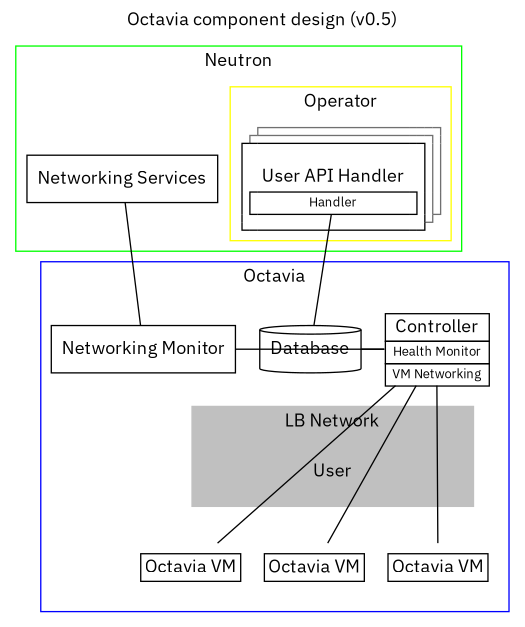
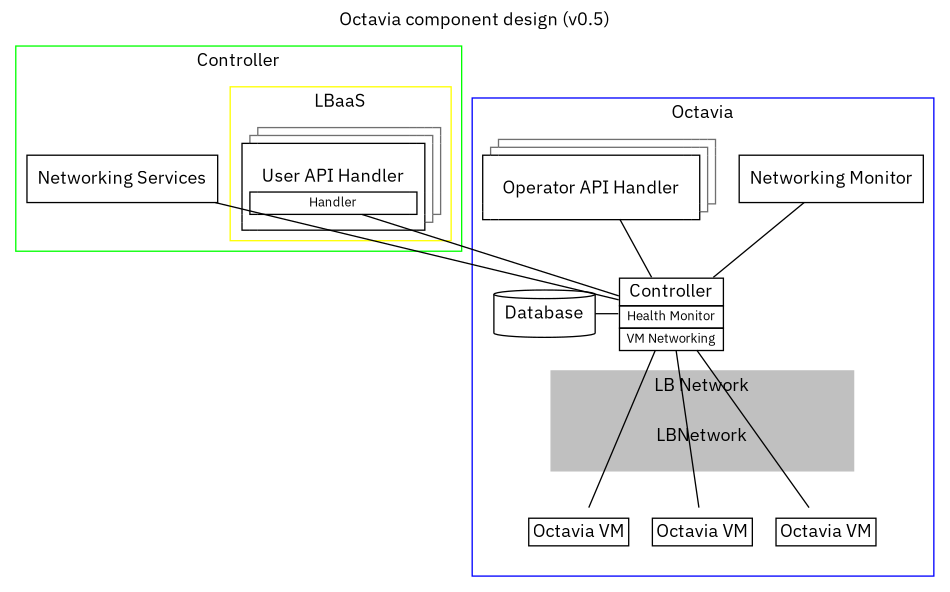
cluster "Neutron": label "Neutron" -> "Controller"
cluster "Operator": label "Operator" -> "LBaaS"
node "Operator API Handler": added
edge "Networking Services" -- "Networking Monitor": now "Networking Services" -- "Controller"
edge "User API Handler" -- "Database": now "User API Handler" -- "Controller"
node "User": label "User" -> "LBNetwork"
